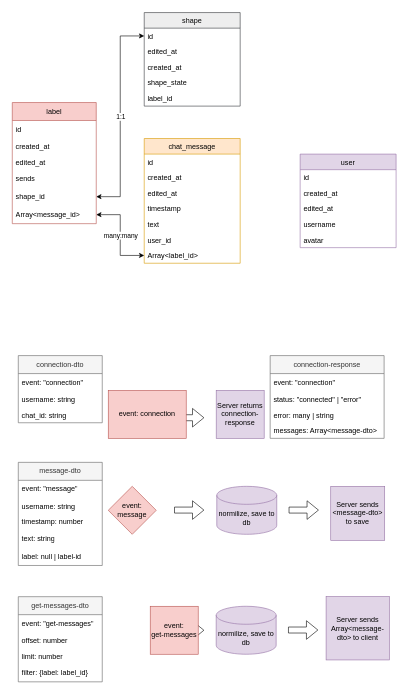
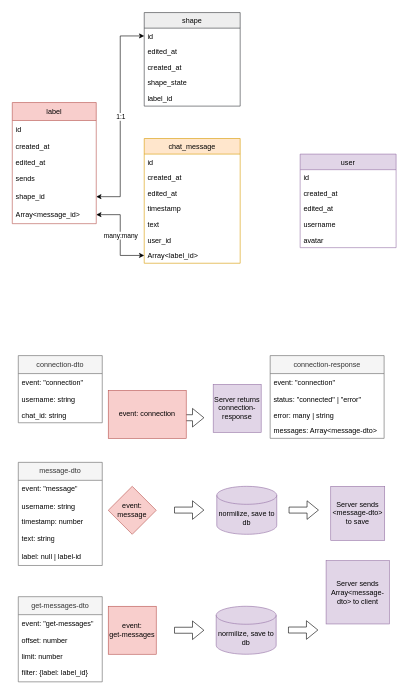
node "Server returns connection-response": moved (240, 414) -> (237, 408)
node "Server sends Array<message-dto> to client": moved (358, 628) -> (358, 592)
node "event: get-messages": moved (174, 630) -> (132, 630)
